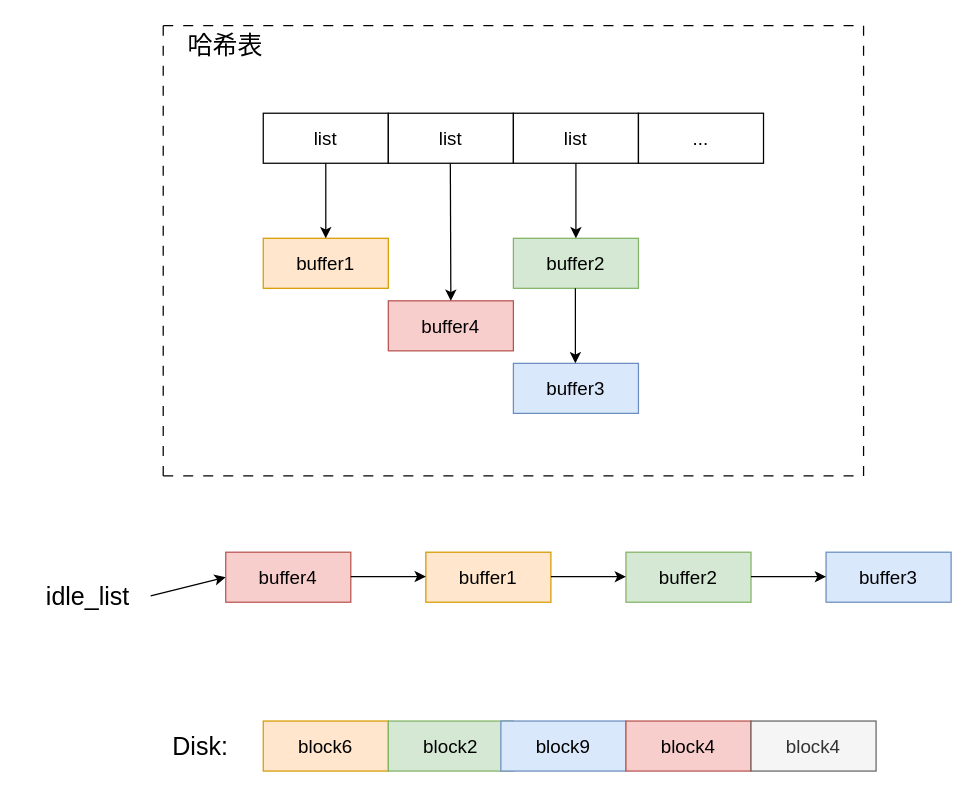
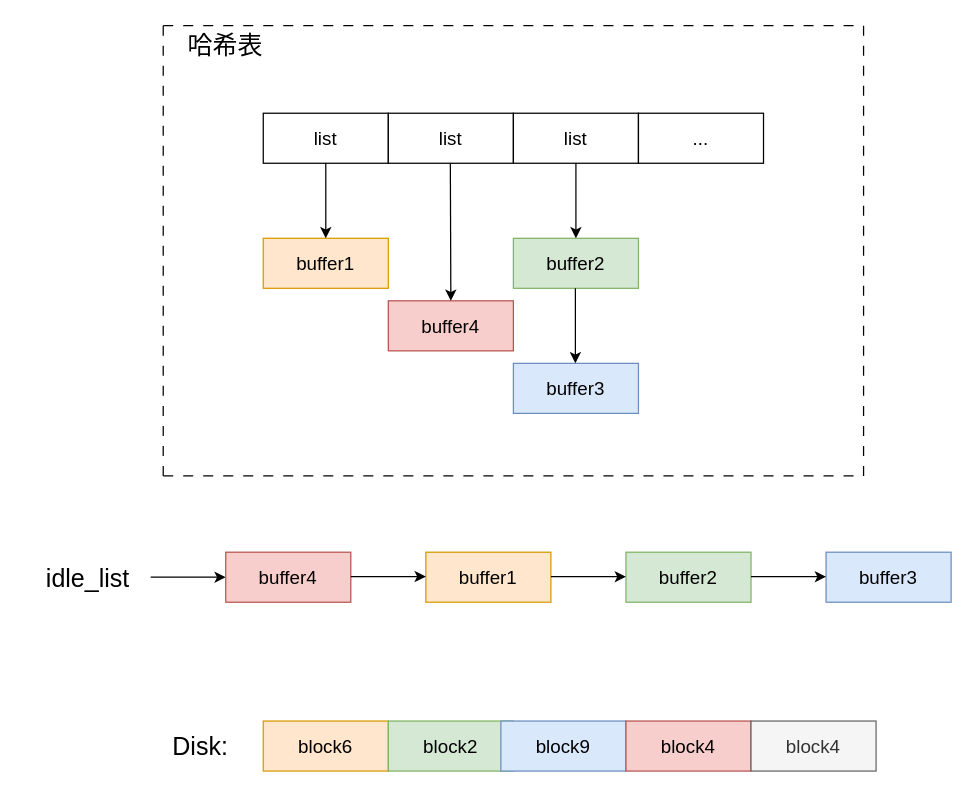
node "idle_list": moved (88, 596) -> (88, 577)
